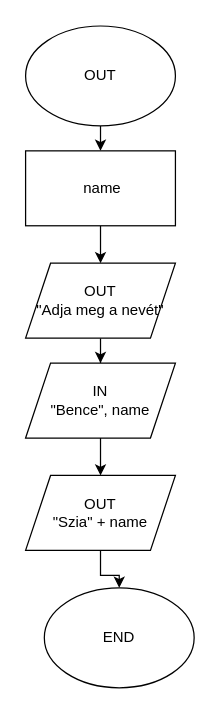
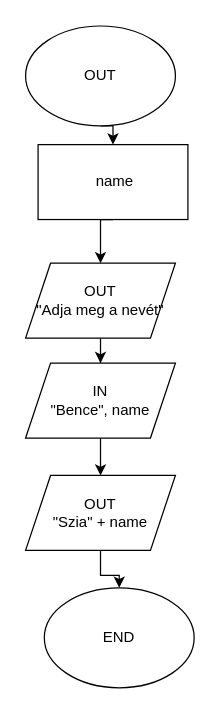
node "name": moved (101, 188) -> (113, 182)
